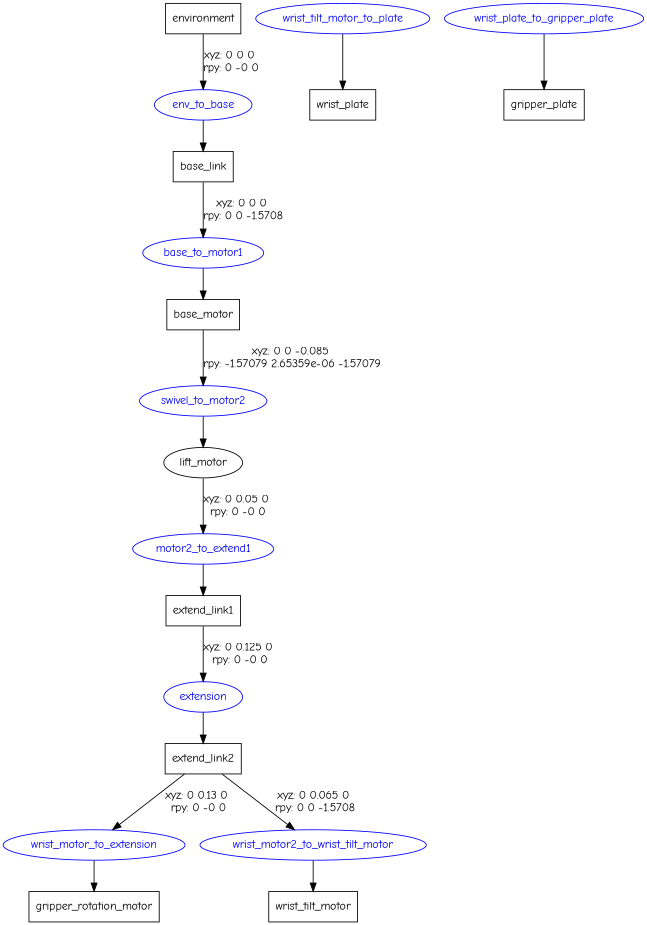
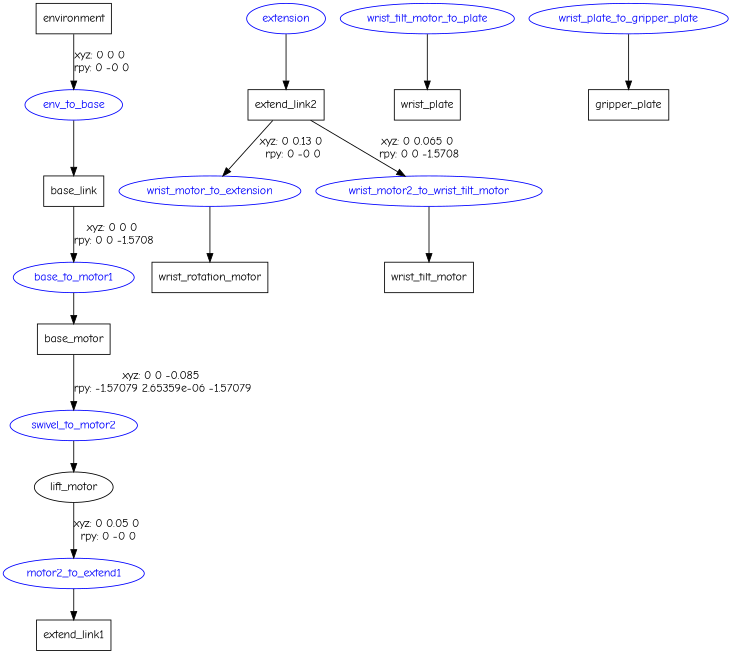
edge "extend_link1" -> "extension": removed, label "xyz: 0 0.125 0 rpy: 0 -0 0"
node "gripper_rotation_motor": label "gripper_rotation_motor" -> "wrist_rotation_motor"
